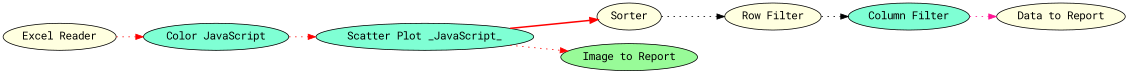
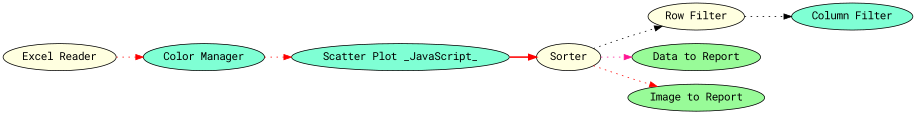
edge "Column Filter" -> "Data to Report": now "Sorter" -> "Data to Report"
node "Data to Report": fillcolor lightyellow -> palegreen
node "Color JavaScript": label "Color JavaScript" -> "Color Manager"
edge "Scatter Plot _JavaScript_" -> "Image to Report": now "Sorter" -> "Image to Report"
